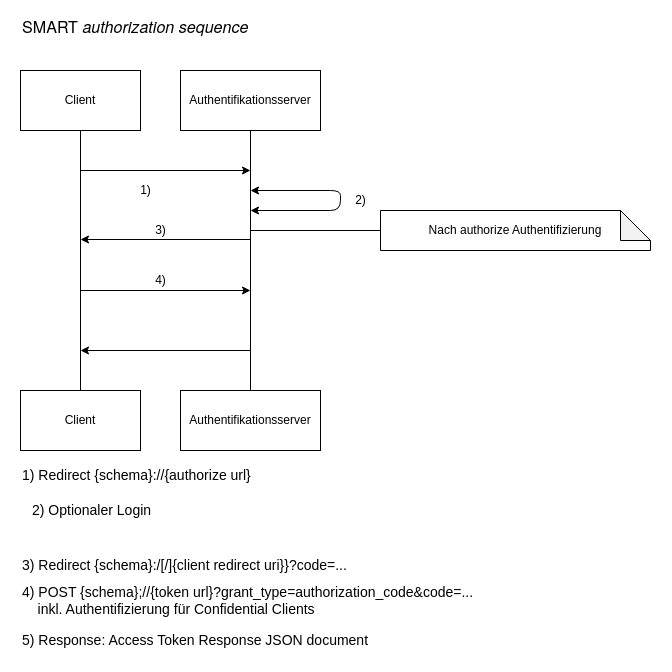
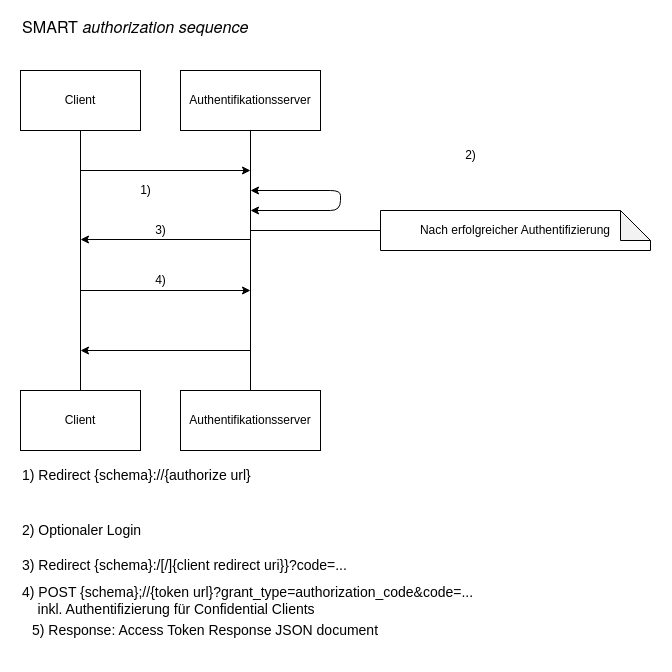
node "2)": moved (361, 201) -> (471, 156)
node "Nach authorize Authentifizierung": label "Nach authorize Authentifizierung" -> "Nach erfolgreicher Authentifizierung"
node "2) Optionaler Login": moved (316, 511) -> (306, 531)
node "5) Response: Access Token Response JSON document": moved (306, 641) -> (316, 631)
